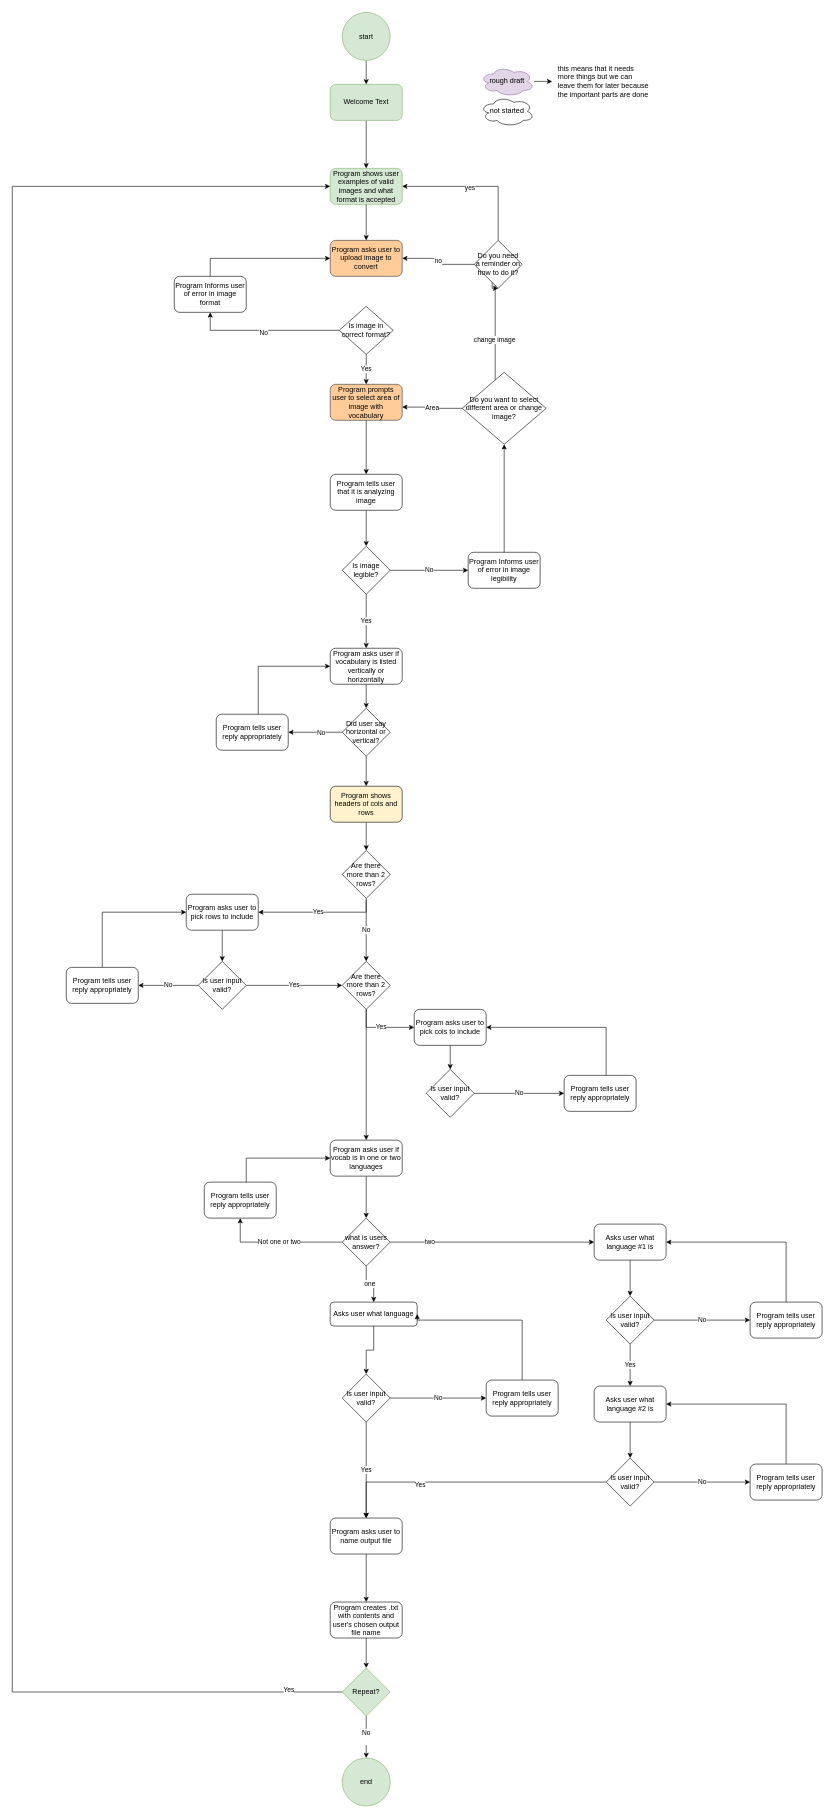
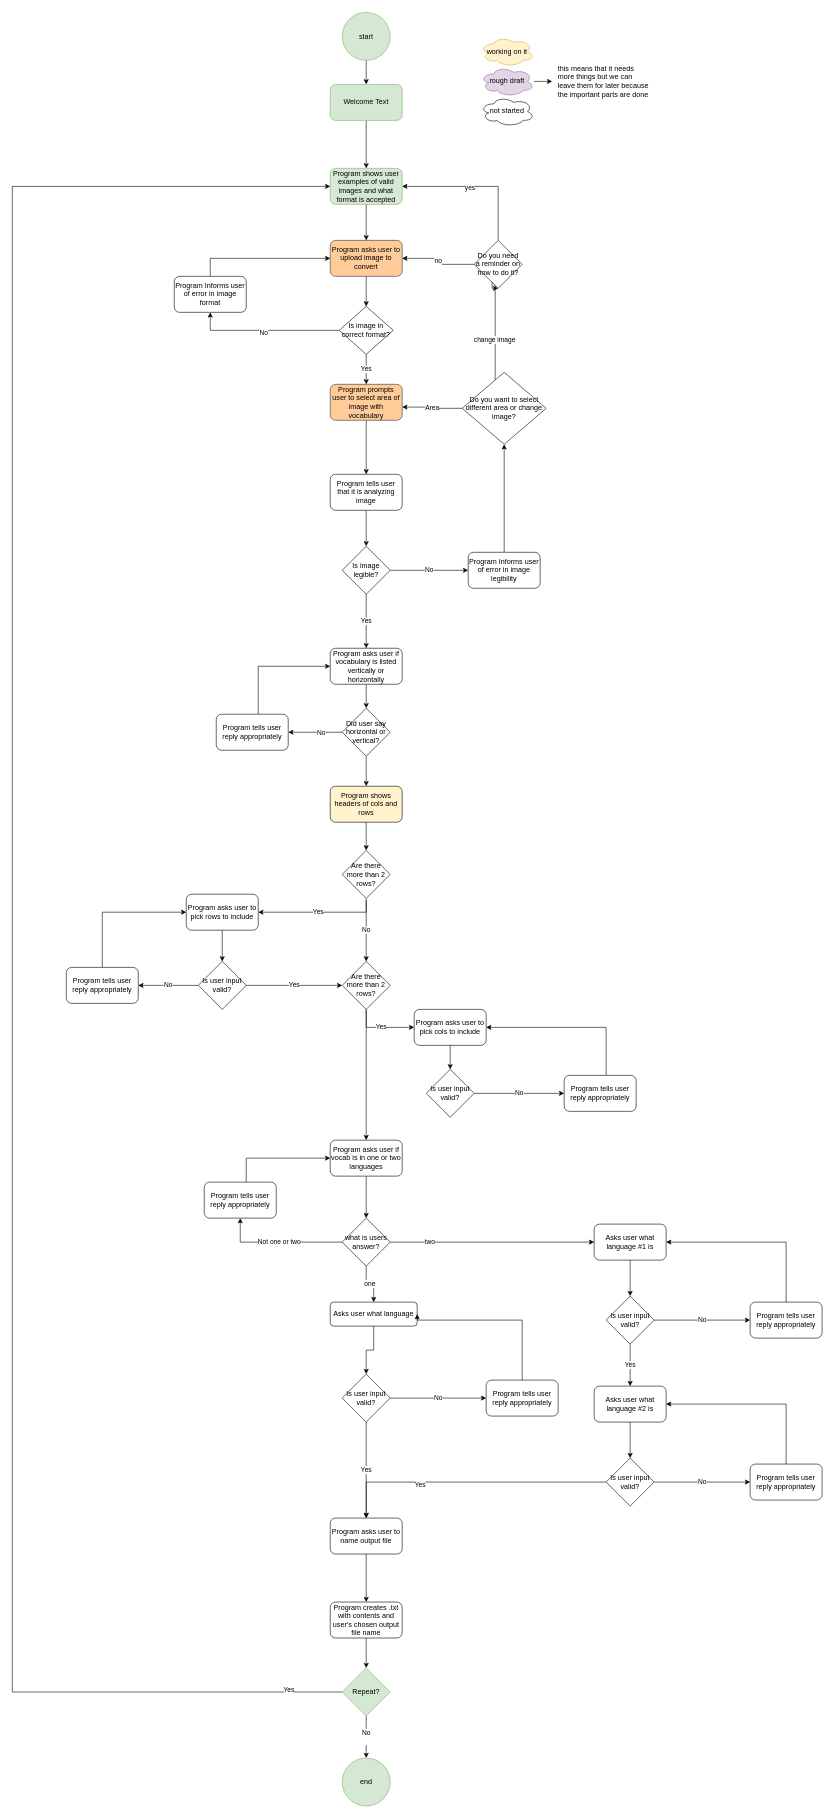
node "working on it": added
edge "Program asks user to upload image to convert" -> "Is image in correct format?": added
